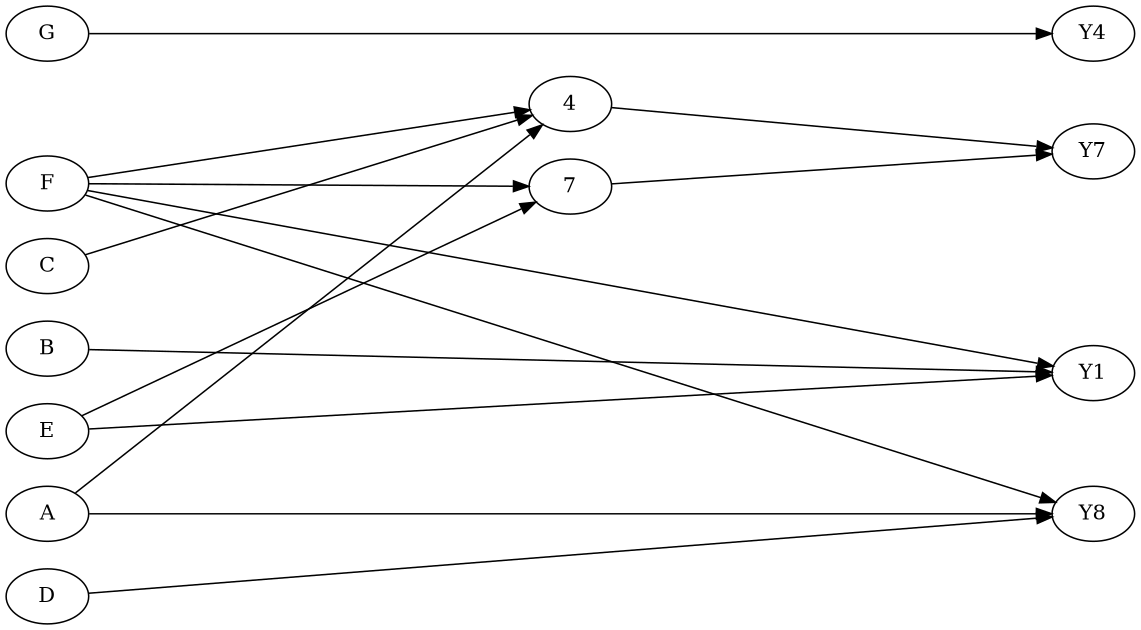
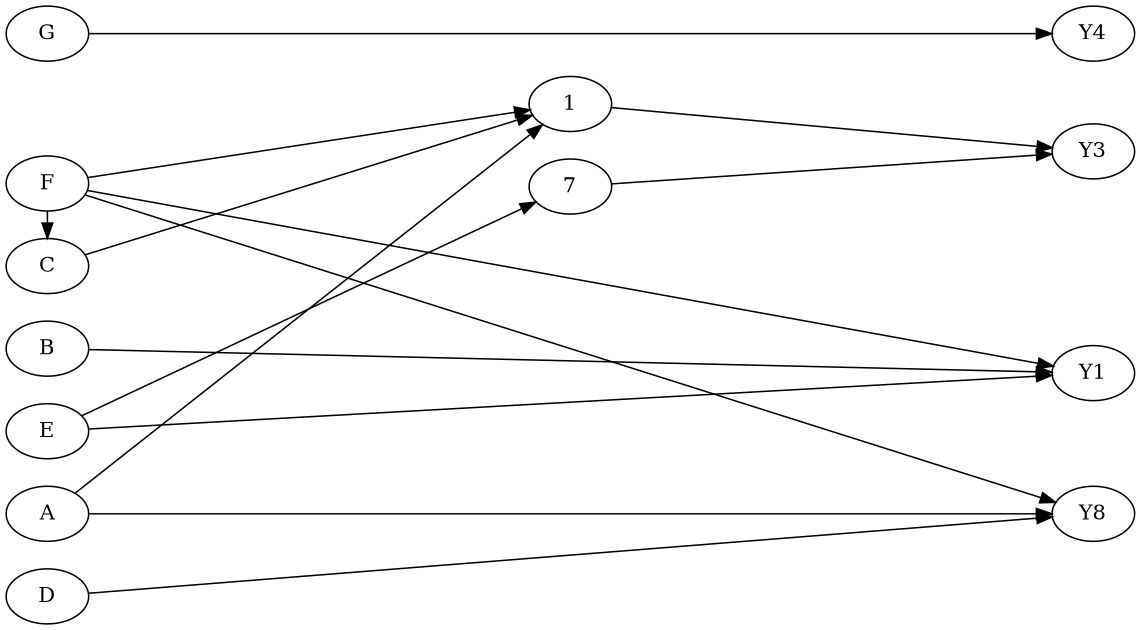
node "4": label "4" -> "1"
node "Y7": label "Y7" -> "Y3"
edge "F" -> "7": now "F" -> "C"
